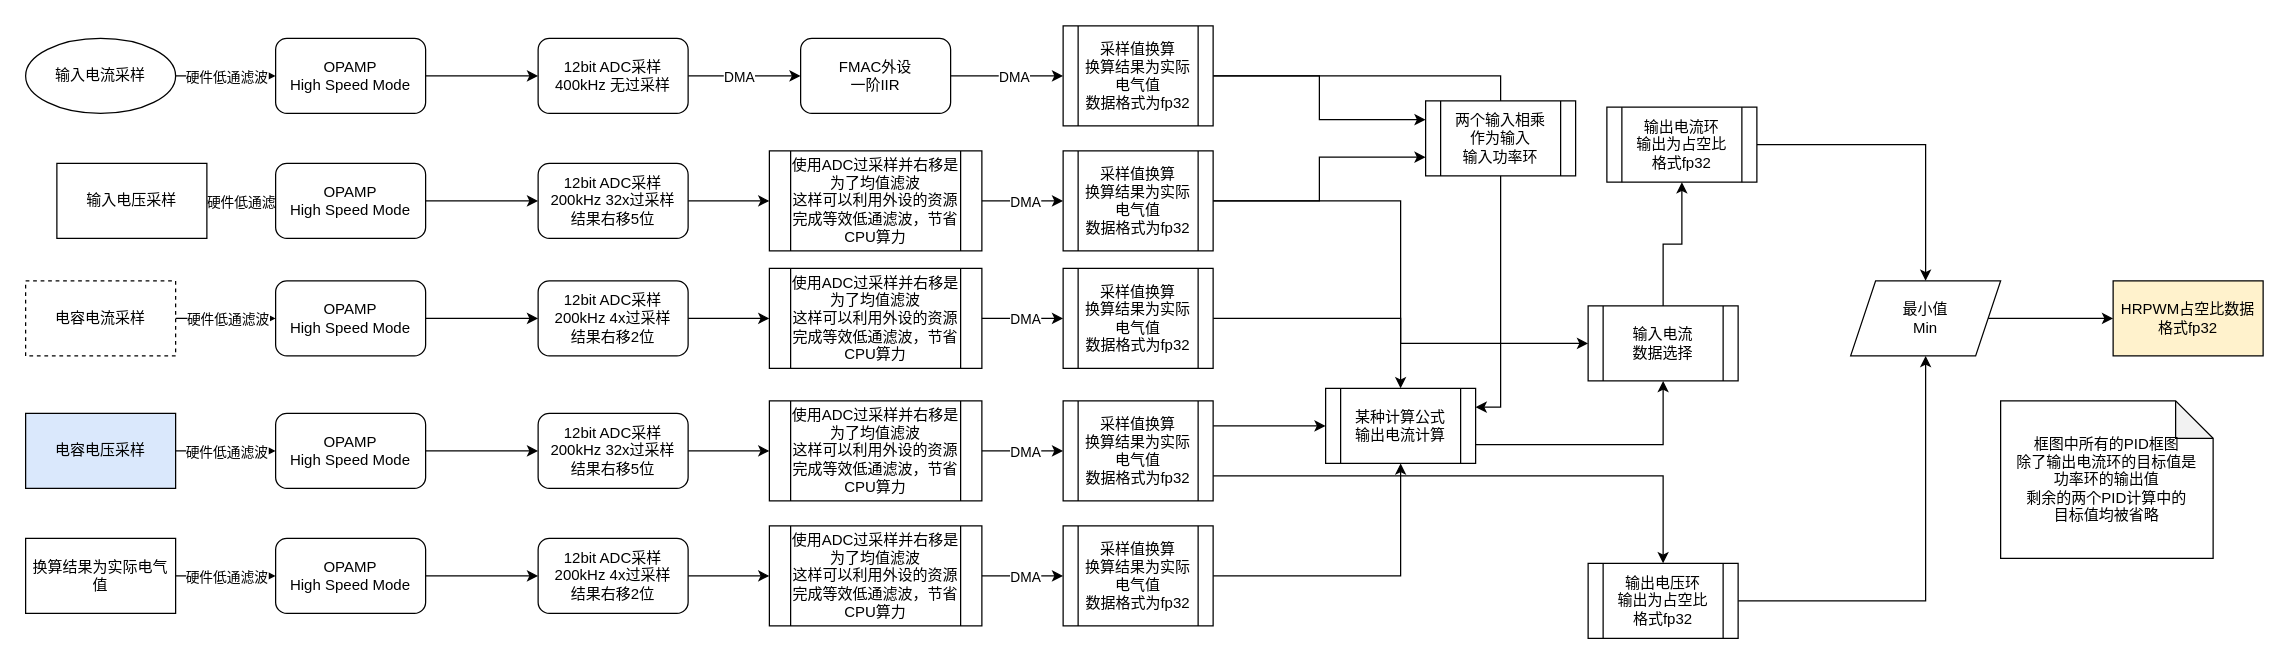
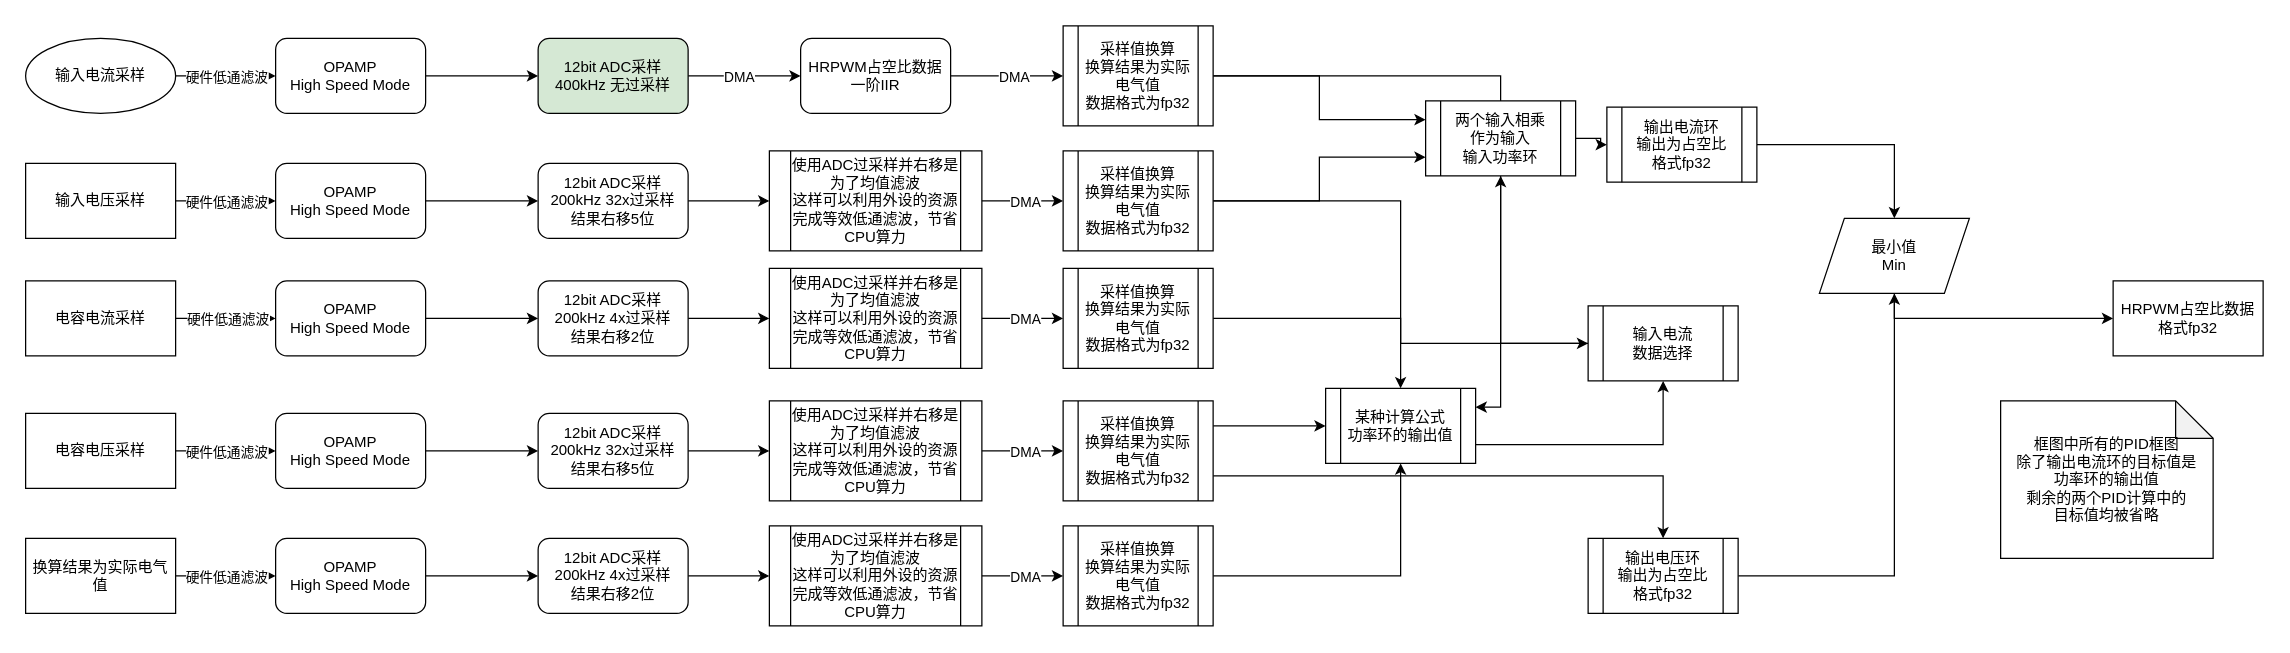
node "12bit ADC采样 400kHz 无过采样": fillcolor #ffffff -> #d5e8d4
node "FMAC外设 一阶IIR": label "FMAC外设 一阶IIR" -> "HRPWM占空比数据 一阶IIR"
edge "两个输入相乘 作为输入 输入功率环" -> "输出电流环 输出为占空比 格式fp32": added
node "输入电压采样": moved (132, 201) -> (101, 201)
edge "输入电流 数据选择" -> "输出电流环 输出为占空比 格式fp32": now "输入电流 数据选择" -> "两个输入相乘 作为输入 输入功率环"
node "电容电流采样": style dashed -> solid
node "最小值 Min": moved (1926, 318) -> (1894, 256)
node "HRPWM占空比数据 格式fp32": fillcolor #fff2cc -> #ffffff
node "某种计算公式 输出电流计算": label "某种计算公式 输出电流计算" -> "某种计算公式 功率环的输出值"
node "电容电压采样": fillcolor #dae8fc -> #ffffff
node "输出电压环 输出为占空比 格式fp32": moved (1663, 601) -> (1663, 576)
